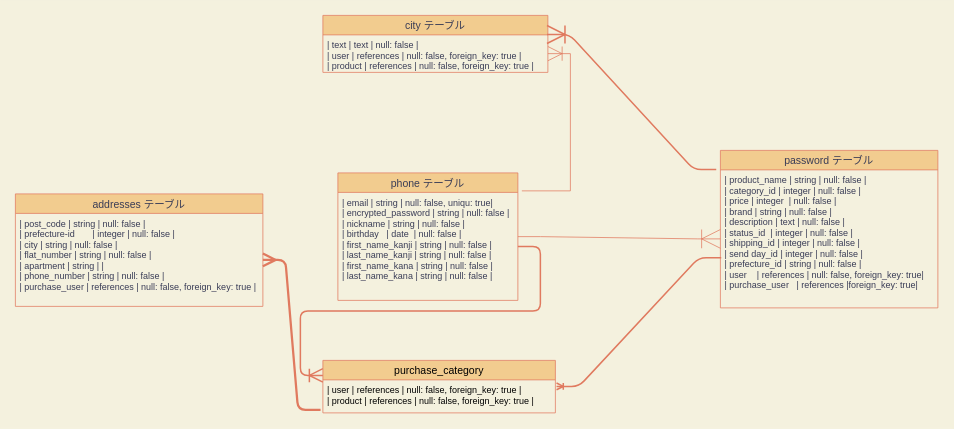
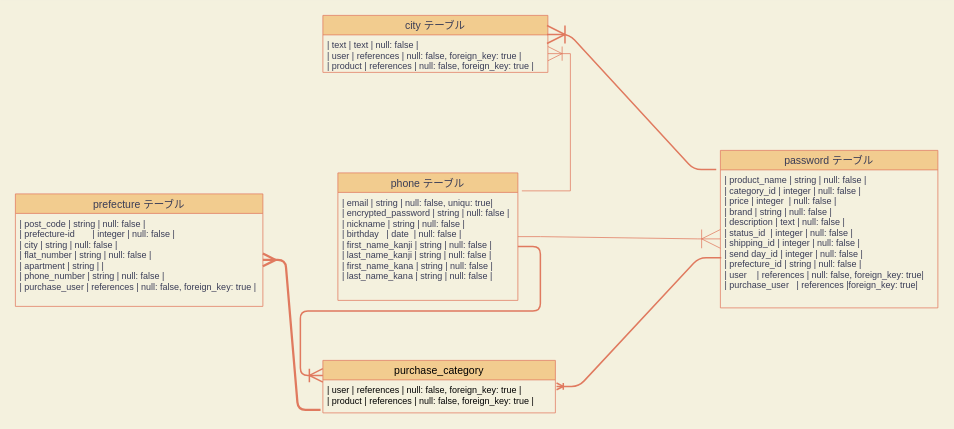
node "addresses テーブル": label "addresses テーブル" -> "prefecture テーブル"
